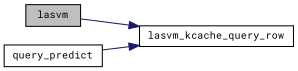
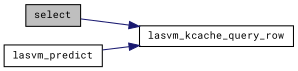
node "lasvm": label "lasvm" -> "select"
node "query_predict": label "query_predict" -> "lasvm_predict"
